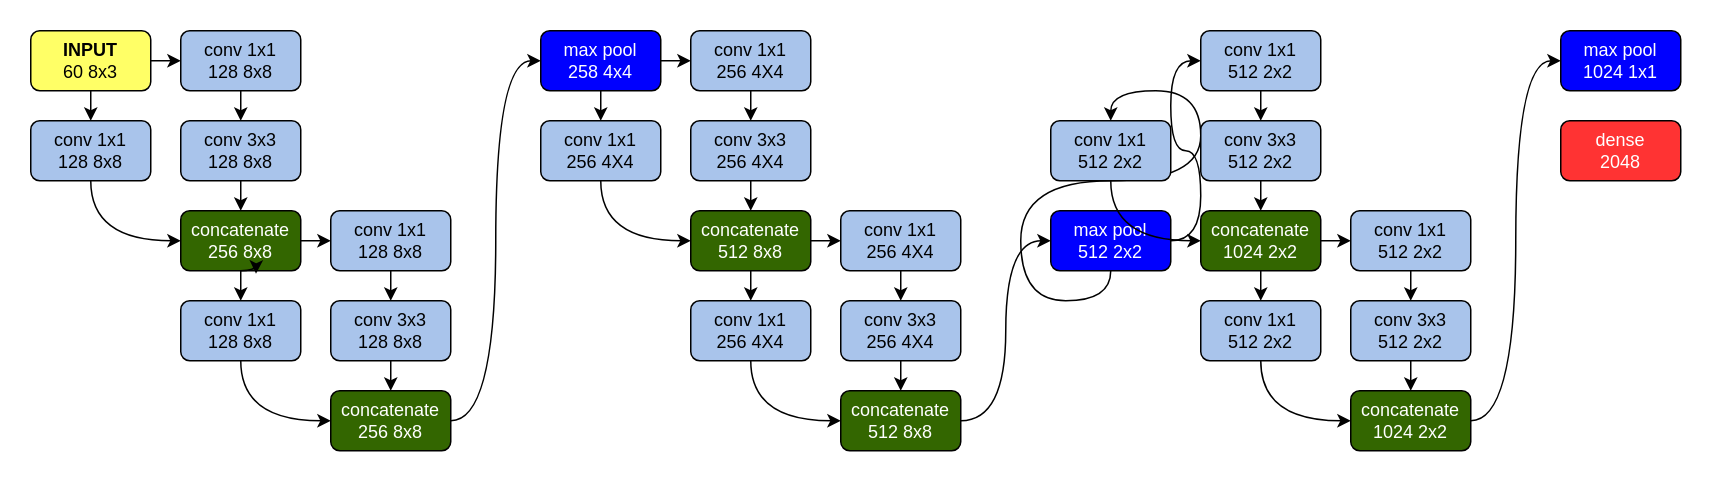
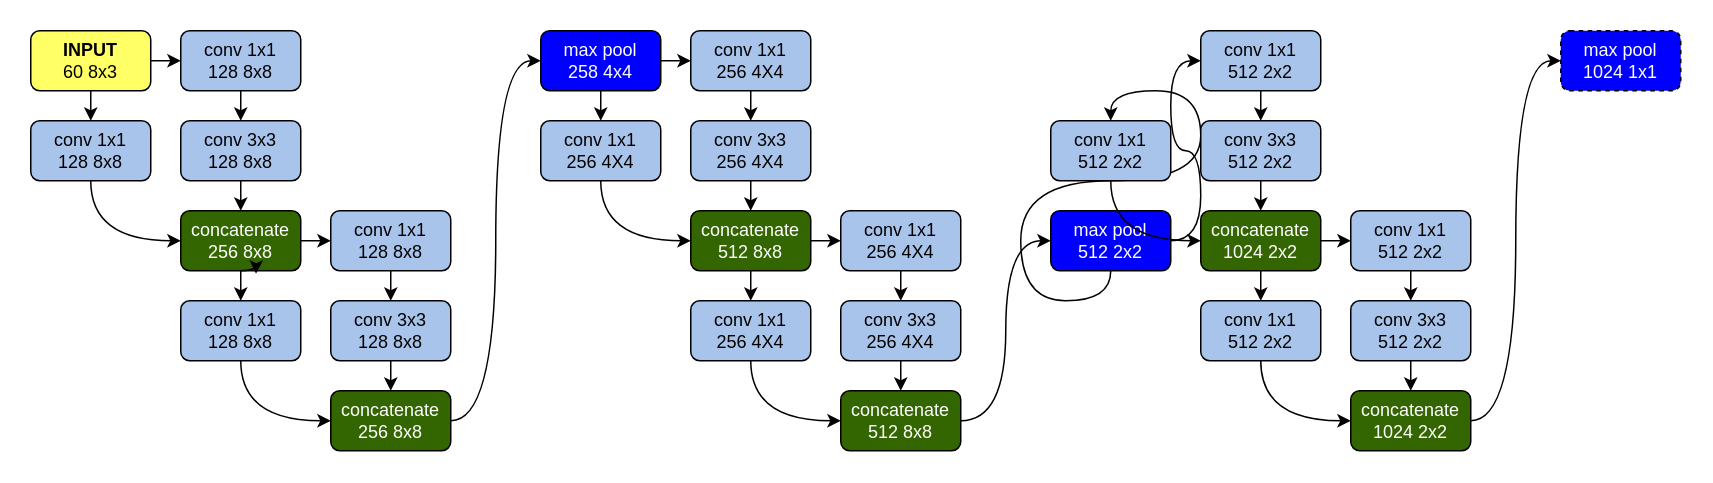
node "max pool 1024 1x1": style solid -> dashed
node "dense 2048": removed
